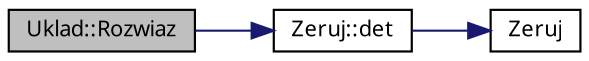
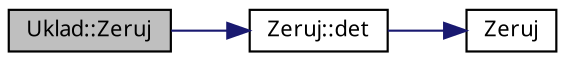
node "Uklad::Rozwiaz": label "Uklad::Rozwiaz" -> "Uklad::Zeruj"
